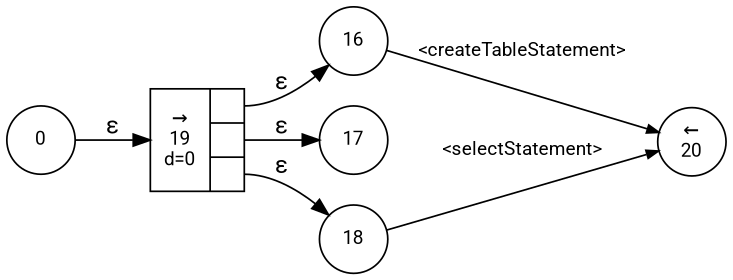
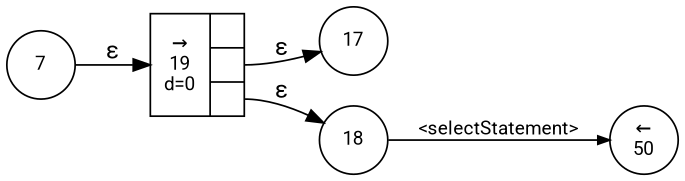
node "16": removed
node "0": label "0" -> "7"
node "← 20": label "← 20" -> "← 50"
